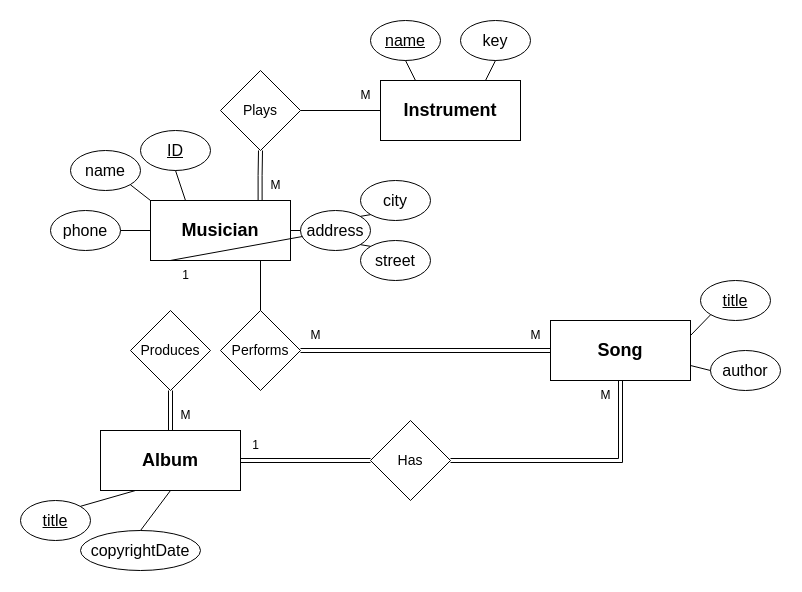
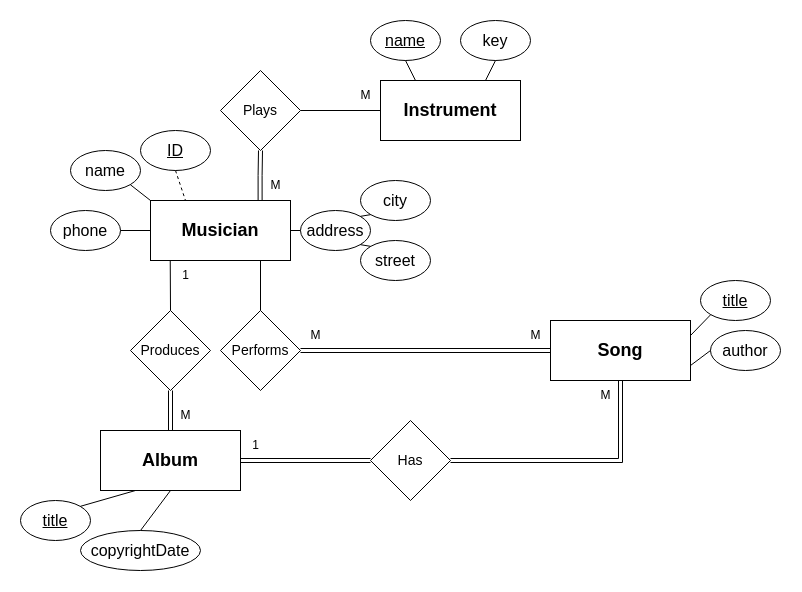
edge "ID" -- "Musician": style solid -> dashed
edge "Musician" -- "address": now "Musician" -- "Produces"
node "author": moved (746, 371) -> (746, 351)
